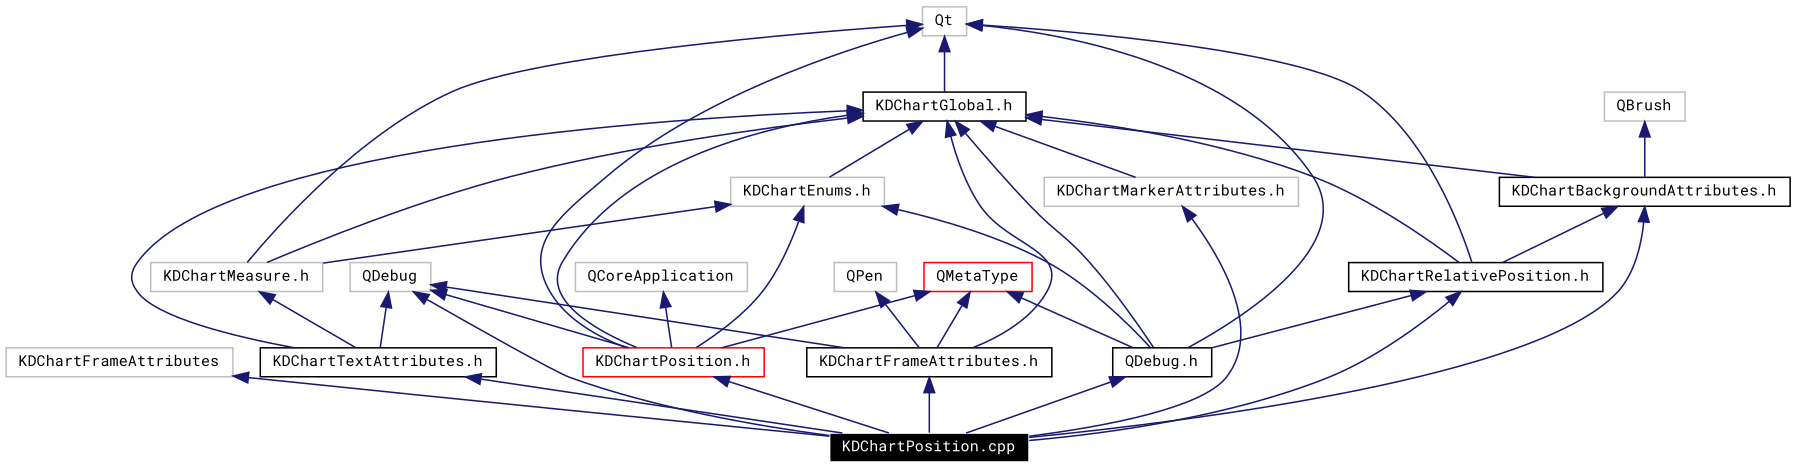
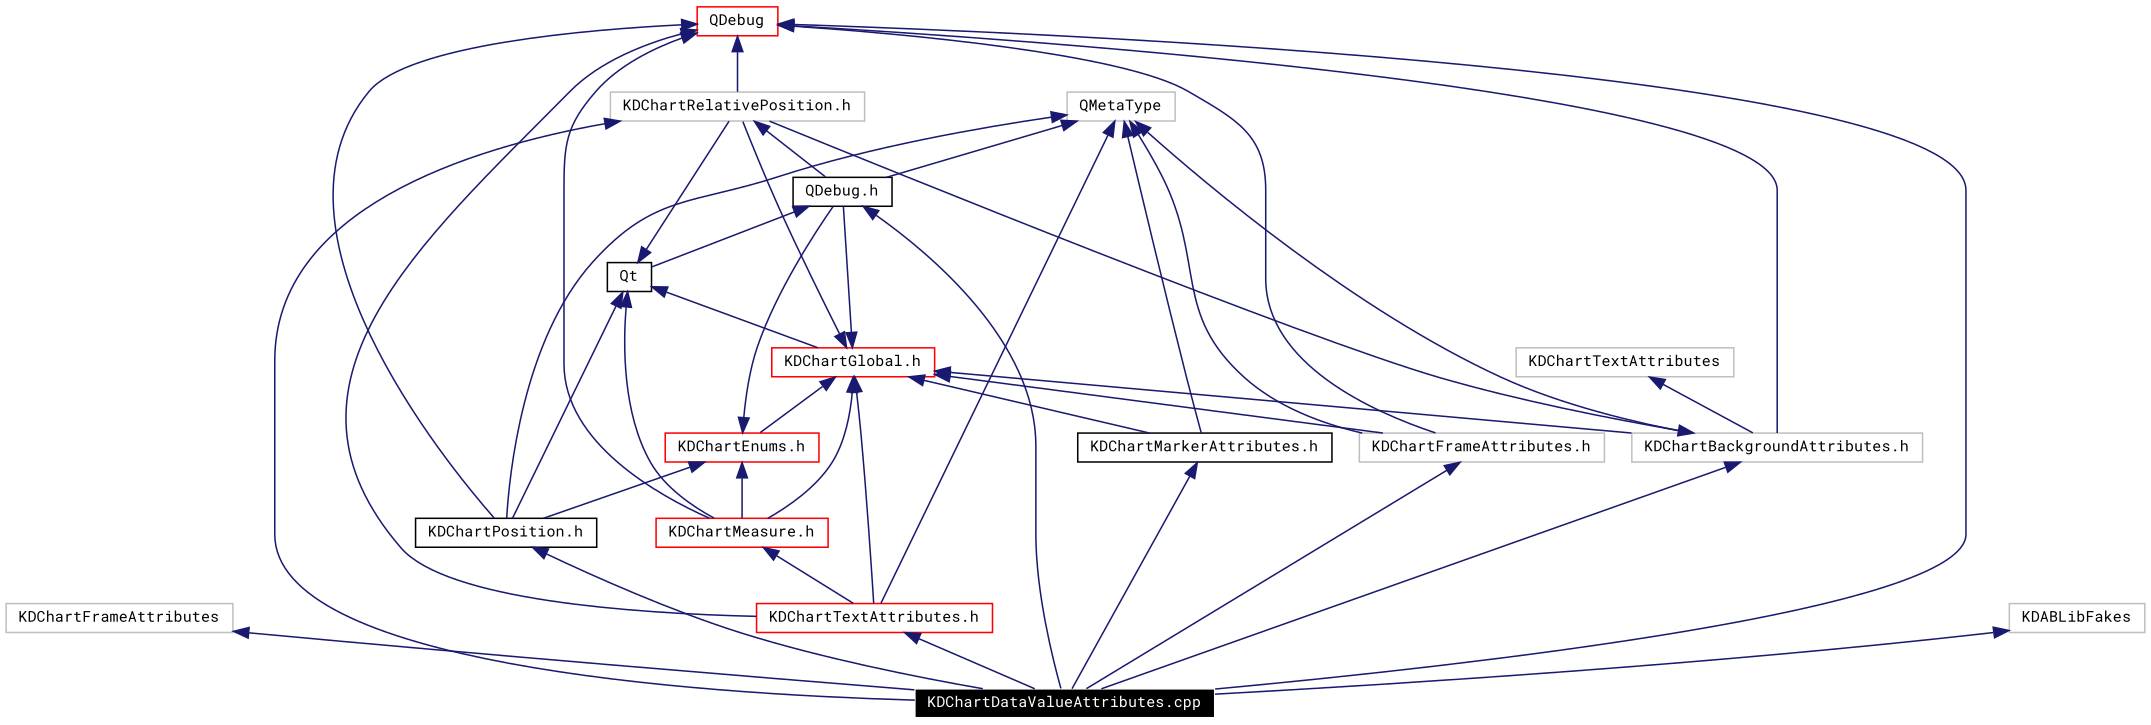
node "Qt": color grey75 -> black
edge "KDChartRelativePosition.h" -> "QDebug": added
edge "KDChartBackgroundAttributes.h" -> "QDebug": added
node "KDChartGlobal.h": color black -> red
node "QBrush": label "QBrush" -> "KDChartTextAttributes"
edge "QDebug.h" -> "Qt": reversed
edge "KDChartPosition.h" -> "KDChartGlobal.h": removed
node "KDChartEnums.h": color grey75 -> red
node "KDChartMarkerAttributes.h": color grey75 -> black
node "KDChartBackgroundAttributes.h": color black -> grey75
node "KDChartMeasure.h": color grey75 -> red
node "QDebug": color grey75 -> red
node "QCoreApplication": removed
node "QPen": removed
node "QMetaType": color red -> grey75
node "KDChartRelativePosition.h": color black -> grey75
edge "KDChartMeasure.h" -> "QDebug": added
edge "KDChartMarkerAttributes.h" -> "QMetaType": added
edge "KDChartBackgroundAttributes.h" -> "QMetaType": added
edge "KDChartTextAttributes.h" -> "QMetaType": added
node "KDChartTextAttributes.h": color black -> red
node "KDChartPosition.h": color red -> black
node "KDChartFrameAttributes.h": color black -> grey75
node "KDChartPosition.cpp": label "KDChartPosition.cpp" -> "KDChartDataValueAttributes.cpp"
node "KDABLibFakes": added
